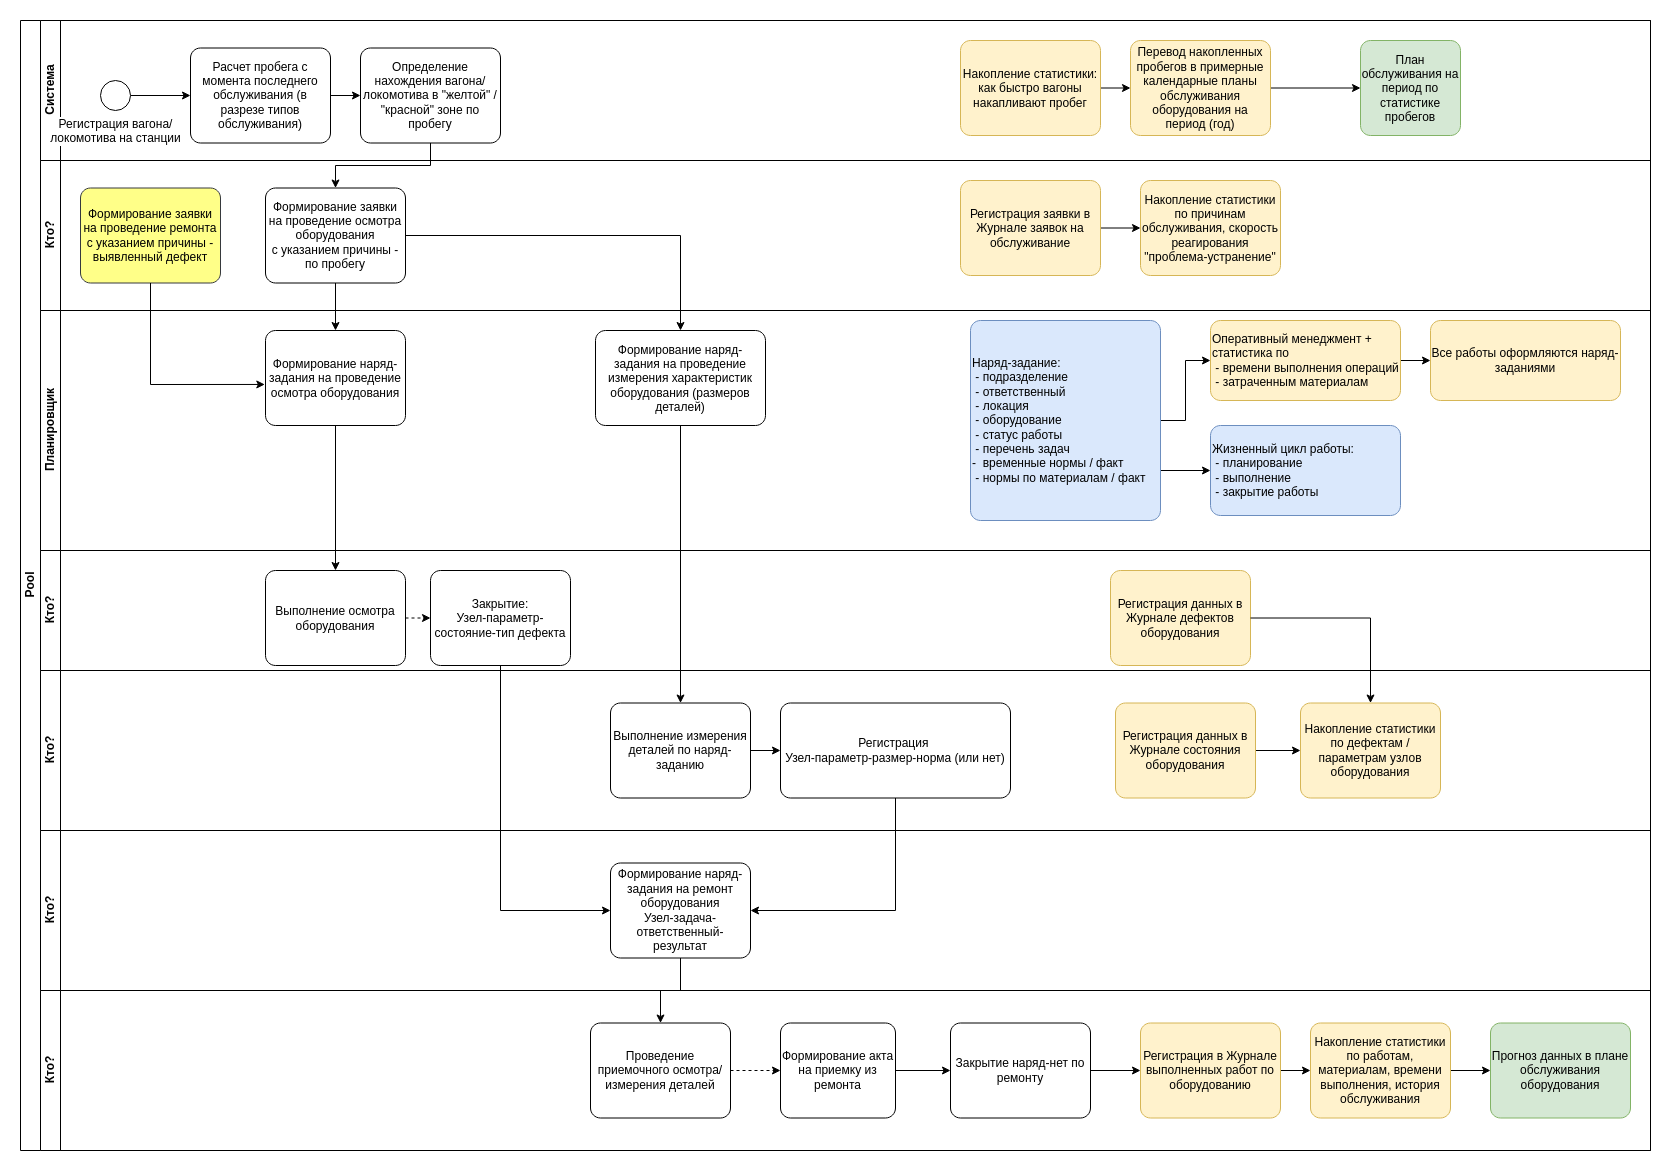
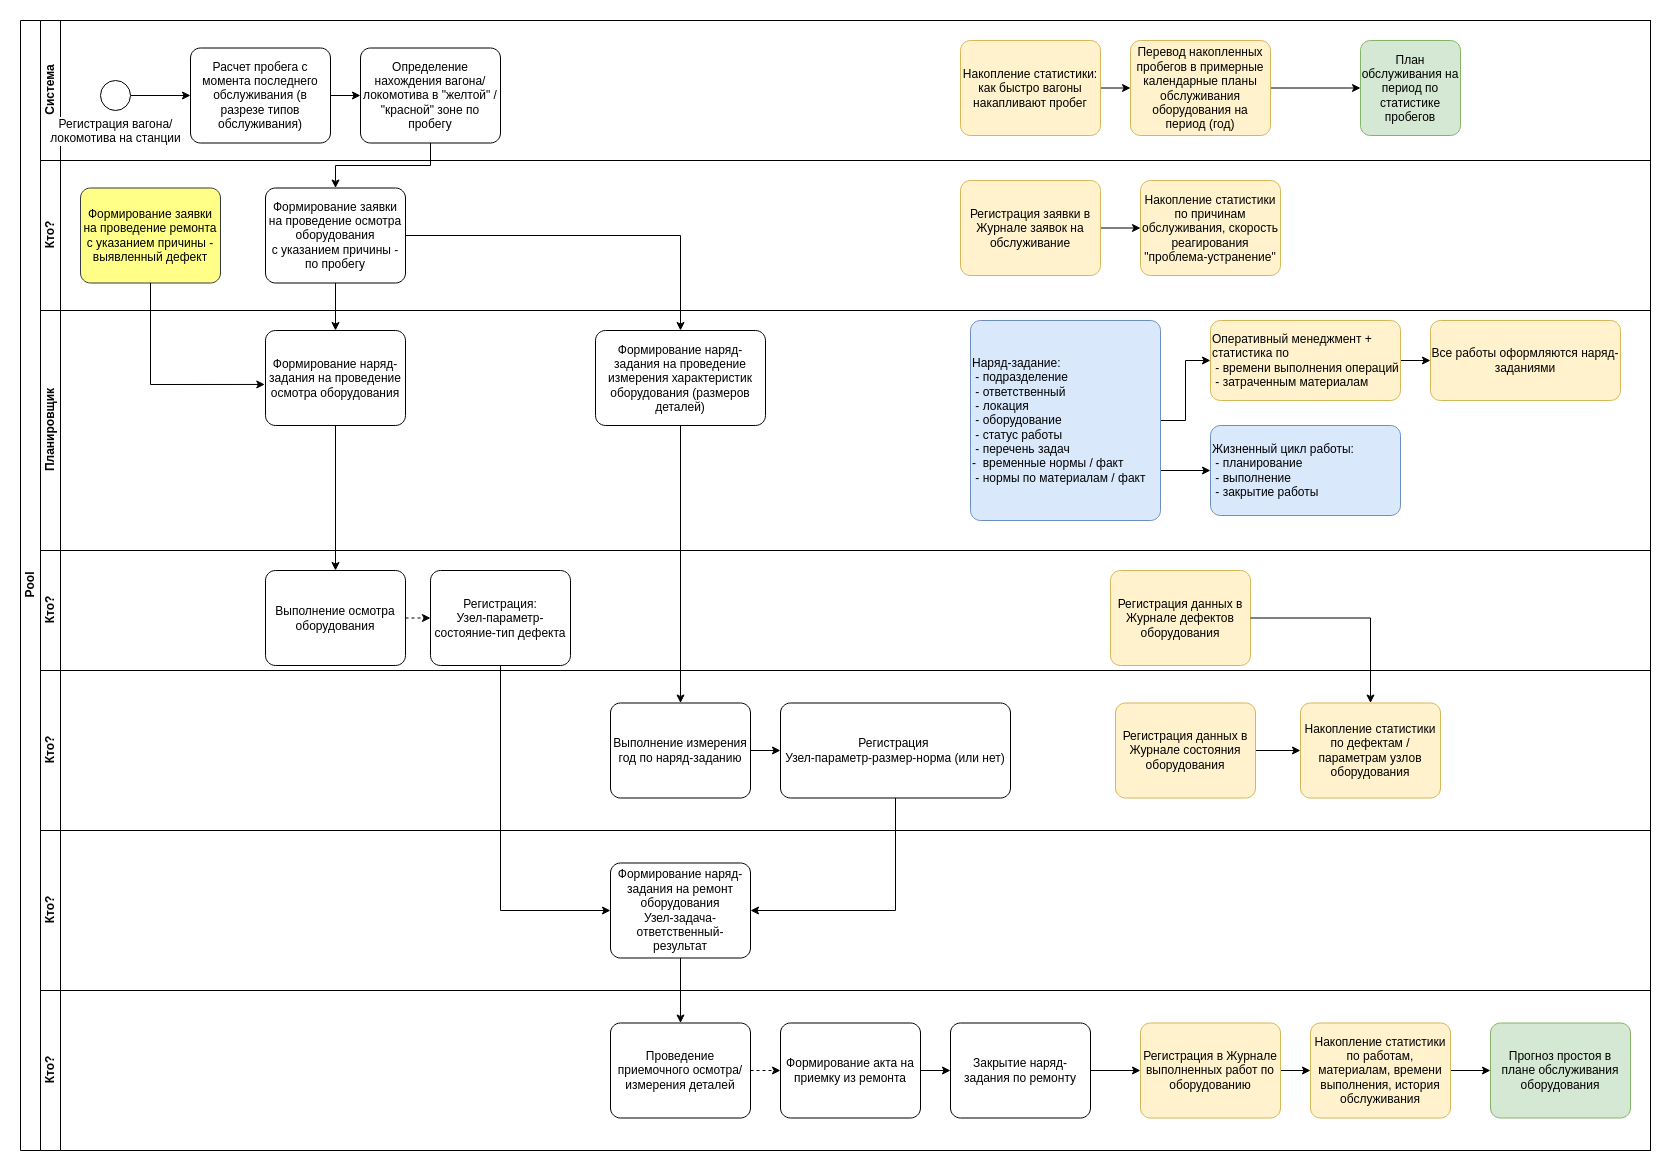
node "Закрытие: Узел-параметр-состояние-тип дефекта": label "Закрытие: Узел-параметр-состояние-тип дефекта" -> "Регистрация: Узел-параметр-состояние-тип дефекта"
node "Выполнение измерения деталей по наряд-заданию": label "Выполнение измерения деталей по наряд-заданию" -> "Выполнение измерения год по наряд-заданию"
node "Проведение приемочного осмотра/измерения деталей": moved (661, 1071) -> (681, 1071)
node "Формирование акта на приемку из ремонта": size 115x95 -> 140x95
node "Закрытие наряд-нет по ремонту": label "Закрытие наряд-нет по ремонту" -> "Закрытие наряд-задания по ремонту"
node "Прогноз данных в плане обслуживания оборудования": label "Прогноз данных в плане обслуживания оборудования" -> "Прогноз простоя в плане обслуживания оборудования"
